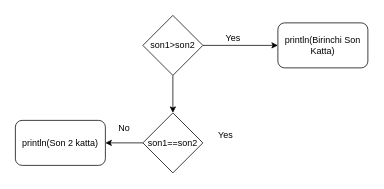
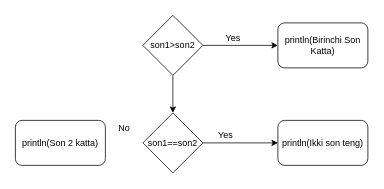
edge "son1==son2" -> "println(Son 2 katta)": removed
edge "son1==son2" -> "println(Ikki son teng)": added
node "println(Ikki son teng)": added
